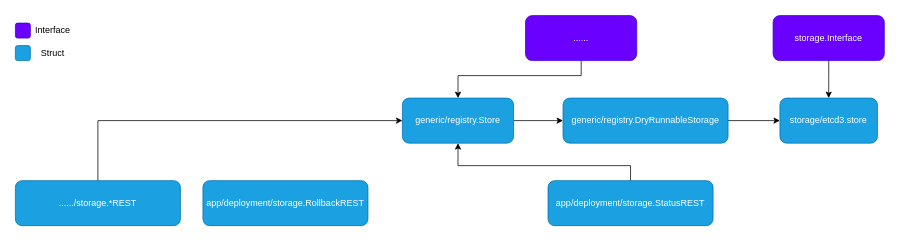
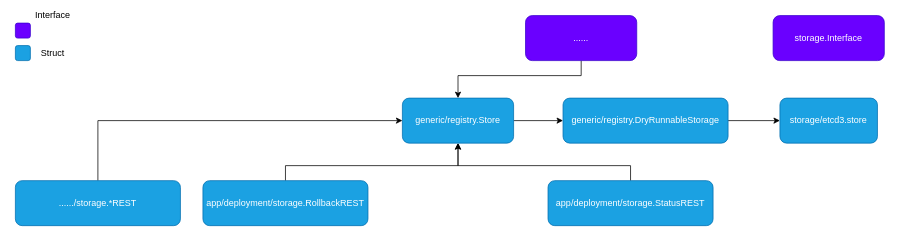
node "Interface": moved (53, 30) -> (53, 15)
edge "storage.Interface" -> "storage/etcd3.store": removed
edge "app/deployment/storage.RollbackREST" -> "generic/registry.Store": added
